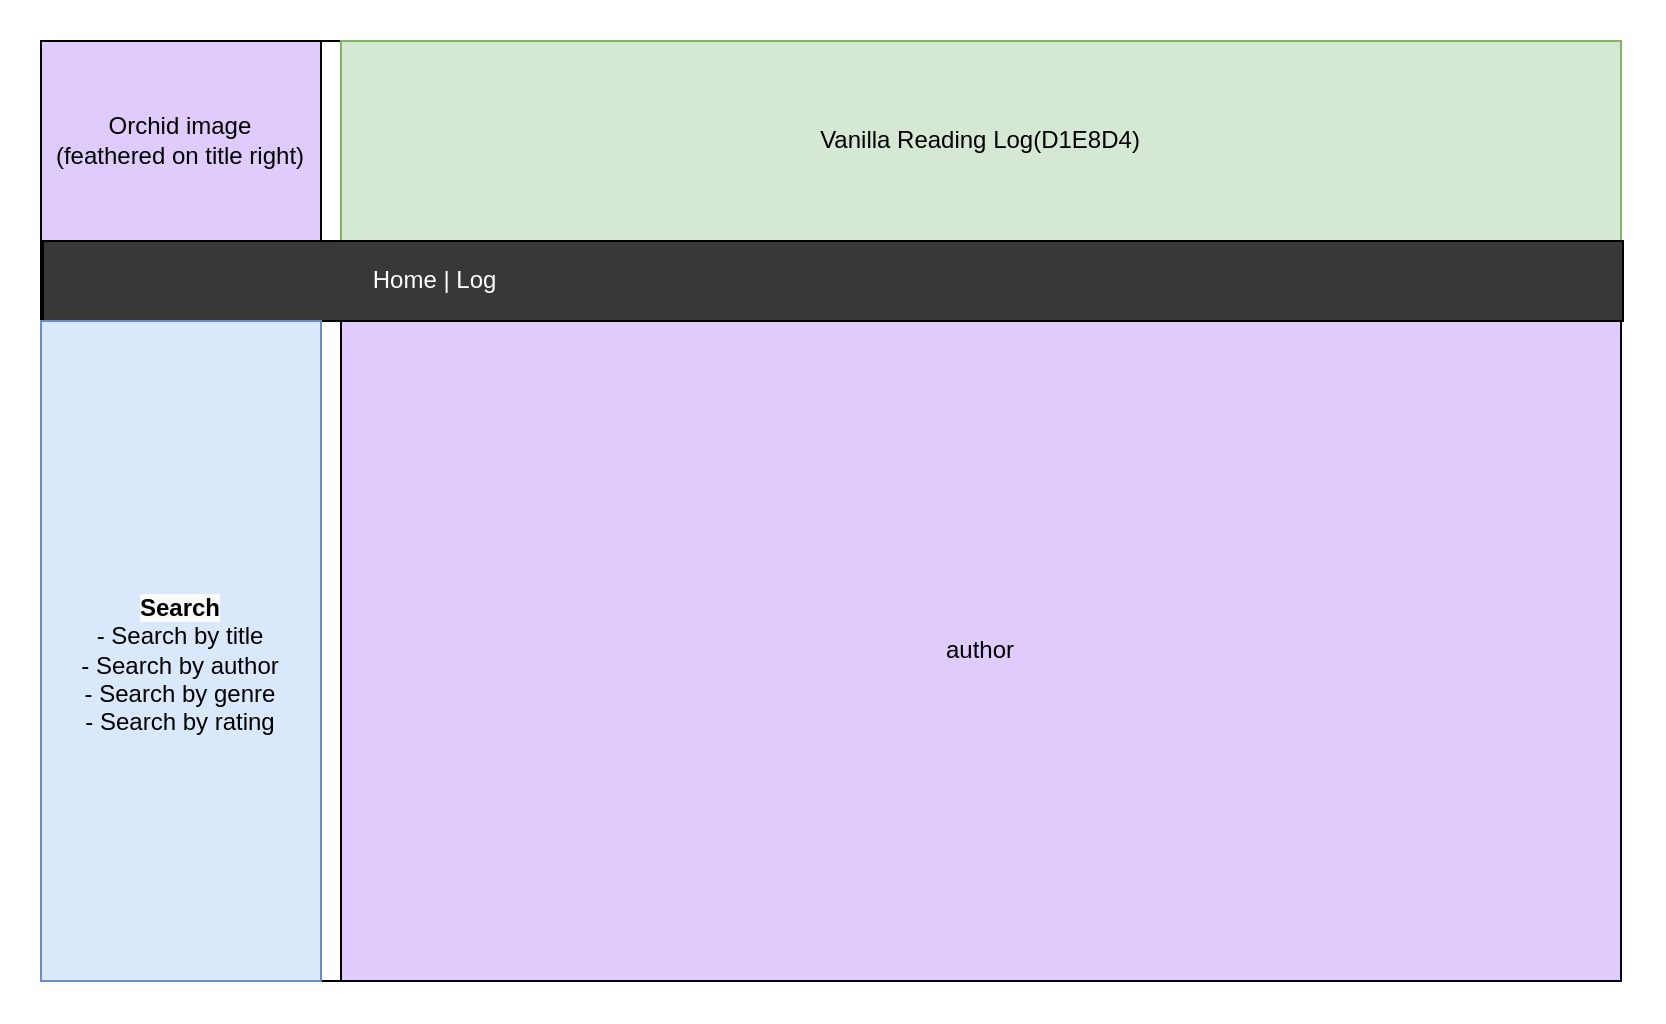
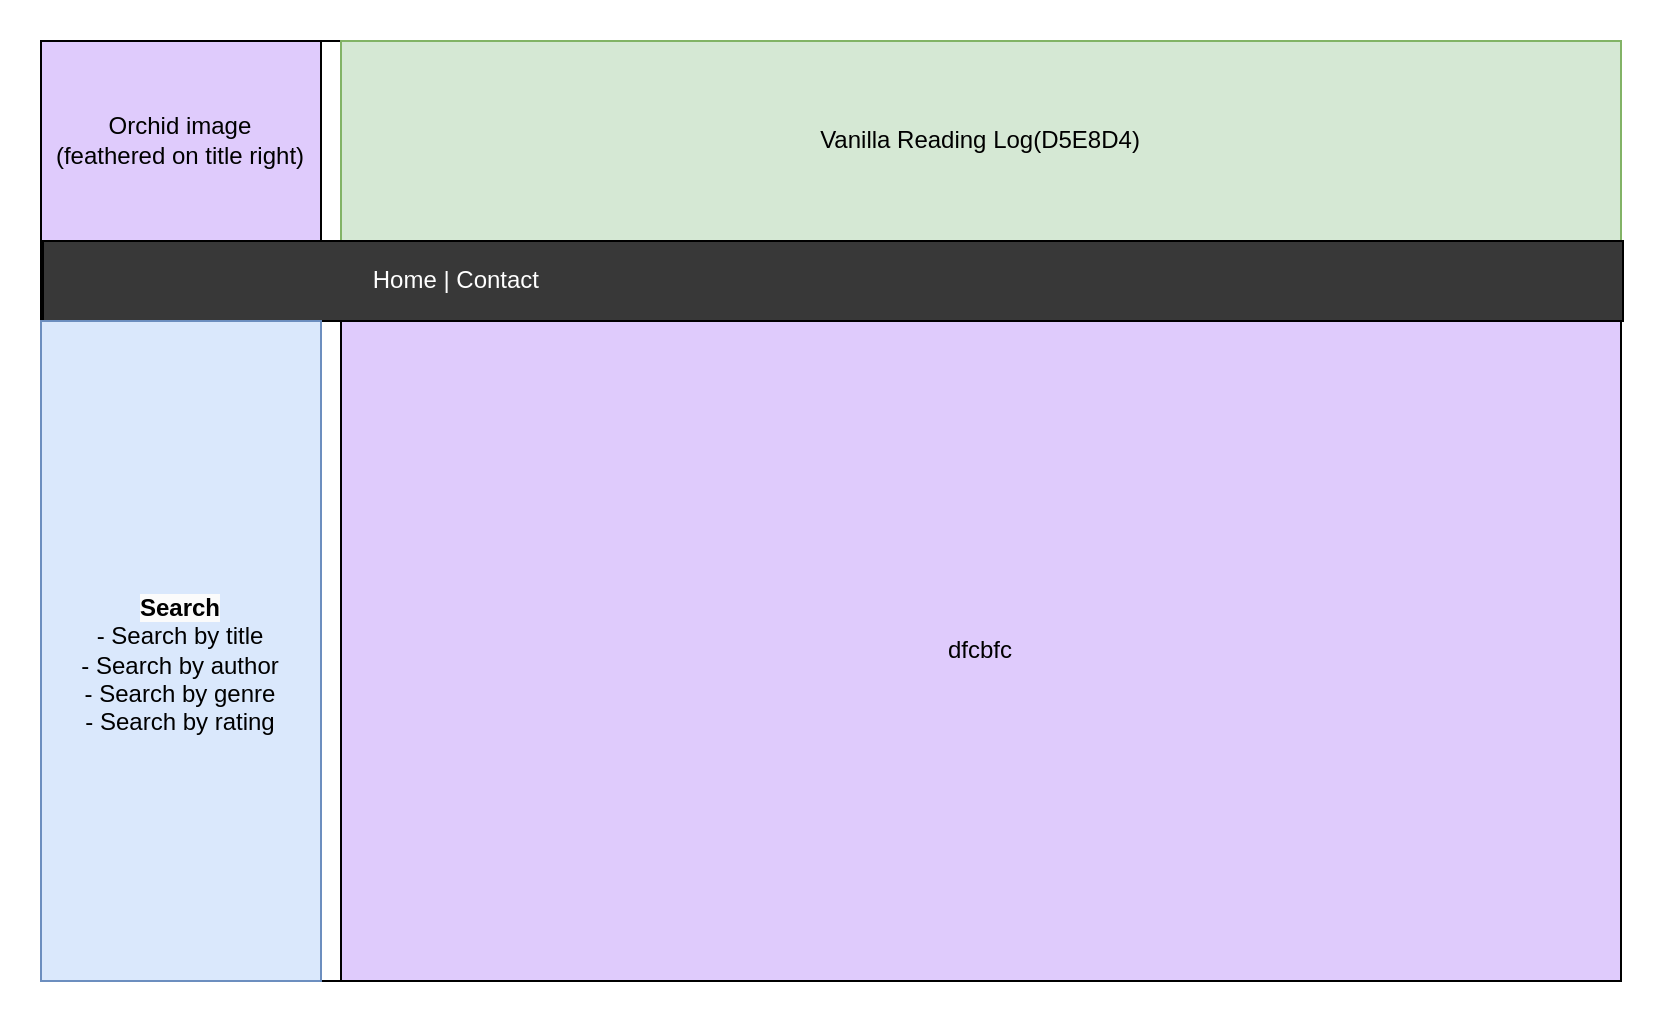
node "Vanilla Reading Log(D1E8D4)": label "Vanilla Reading Log(D1E8D4)" -> "Vanilla Reading Log(D5E8D4)"
node "Home | Log": label "Home | Log" -> "Home | Contact"
node "author": label "author" -> "dfcbfc"
